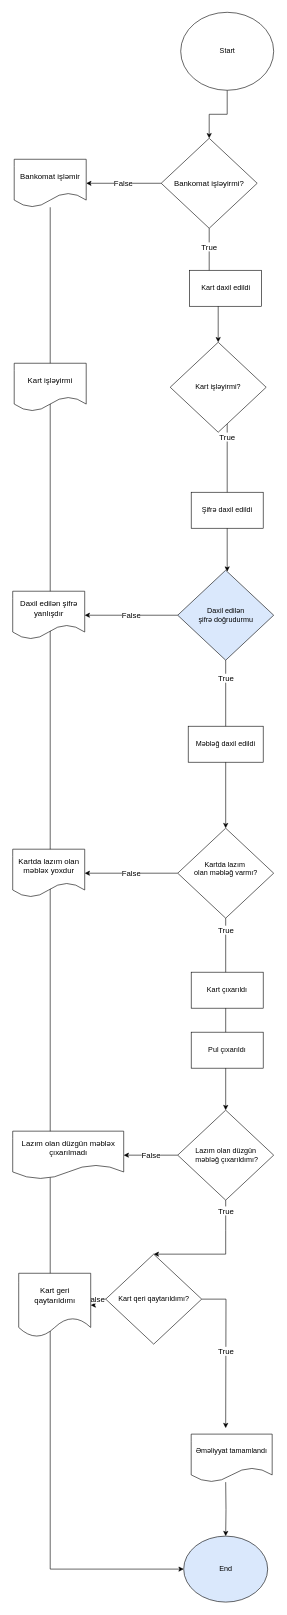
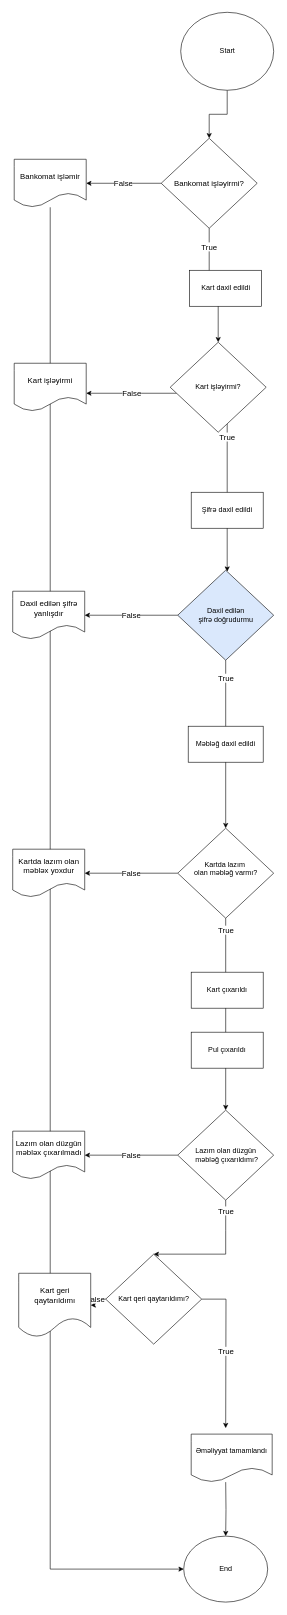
edge "Kart işləyirmi?" -> "Kart işləyirmi": added, label "False"
node "Lazım olan düzgün məbləx çıxarılmadı": size 111x48 -> 72x48
node "End": fillcolor #dae8fc -> #ffffff
